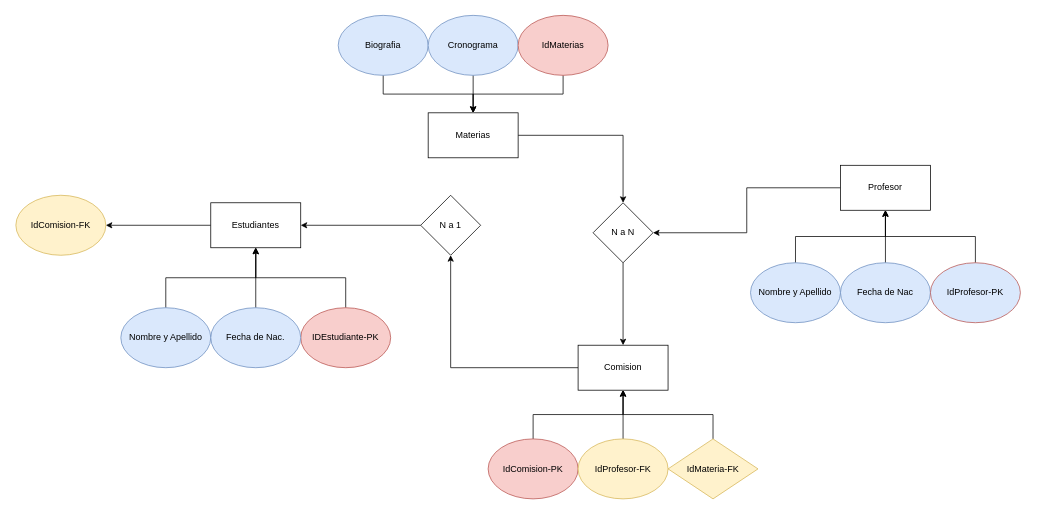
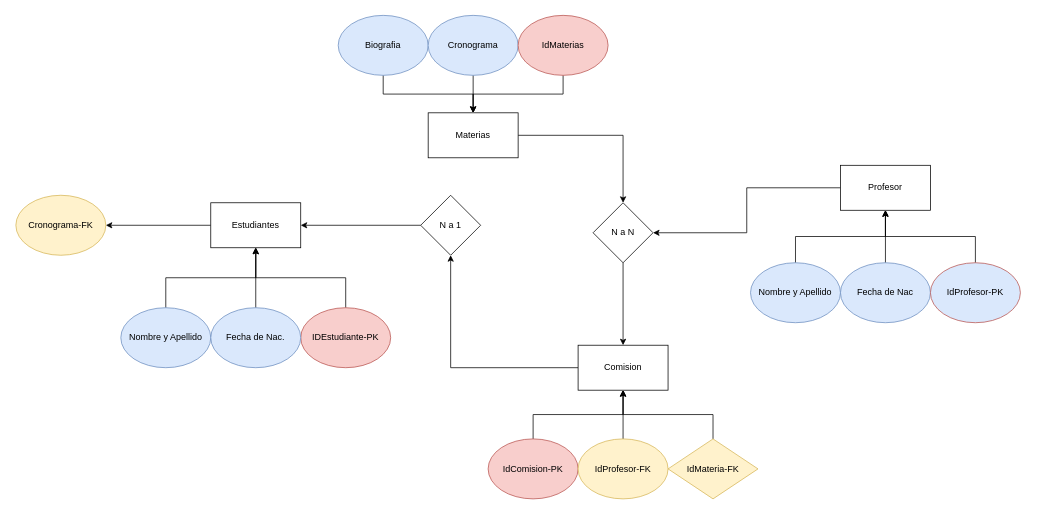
node "IdComision-FK": label "IdComision-FK" -> "Cronograma-FK"
